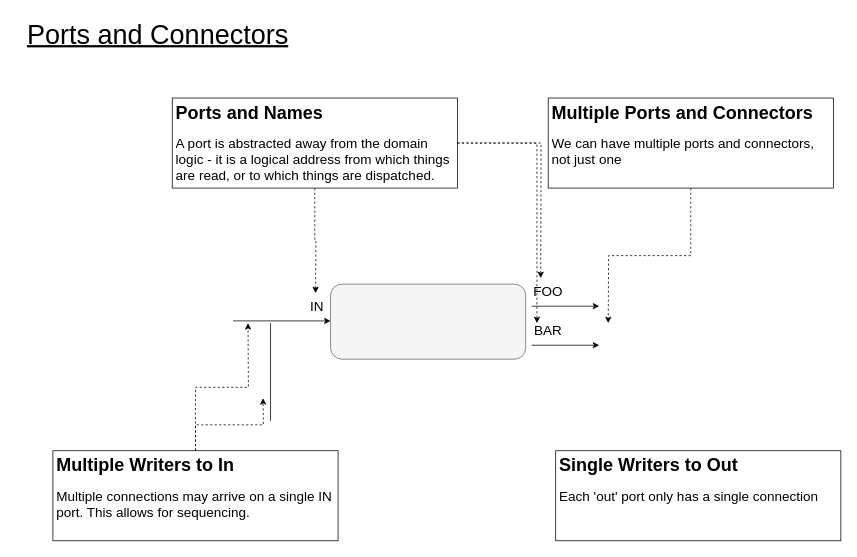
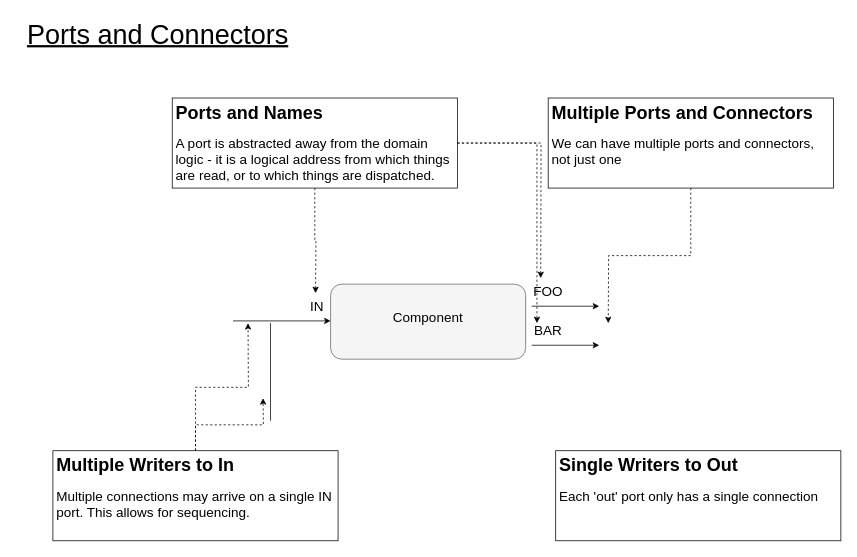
node "Component": added
